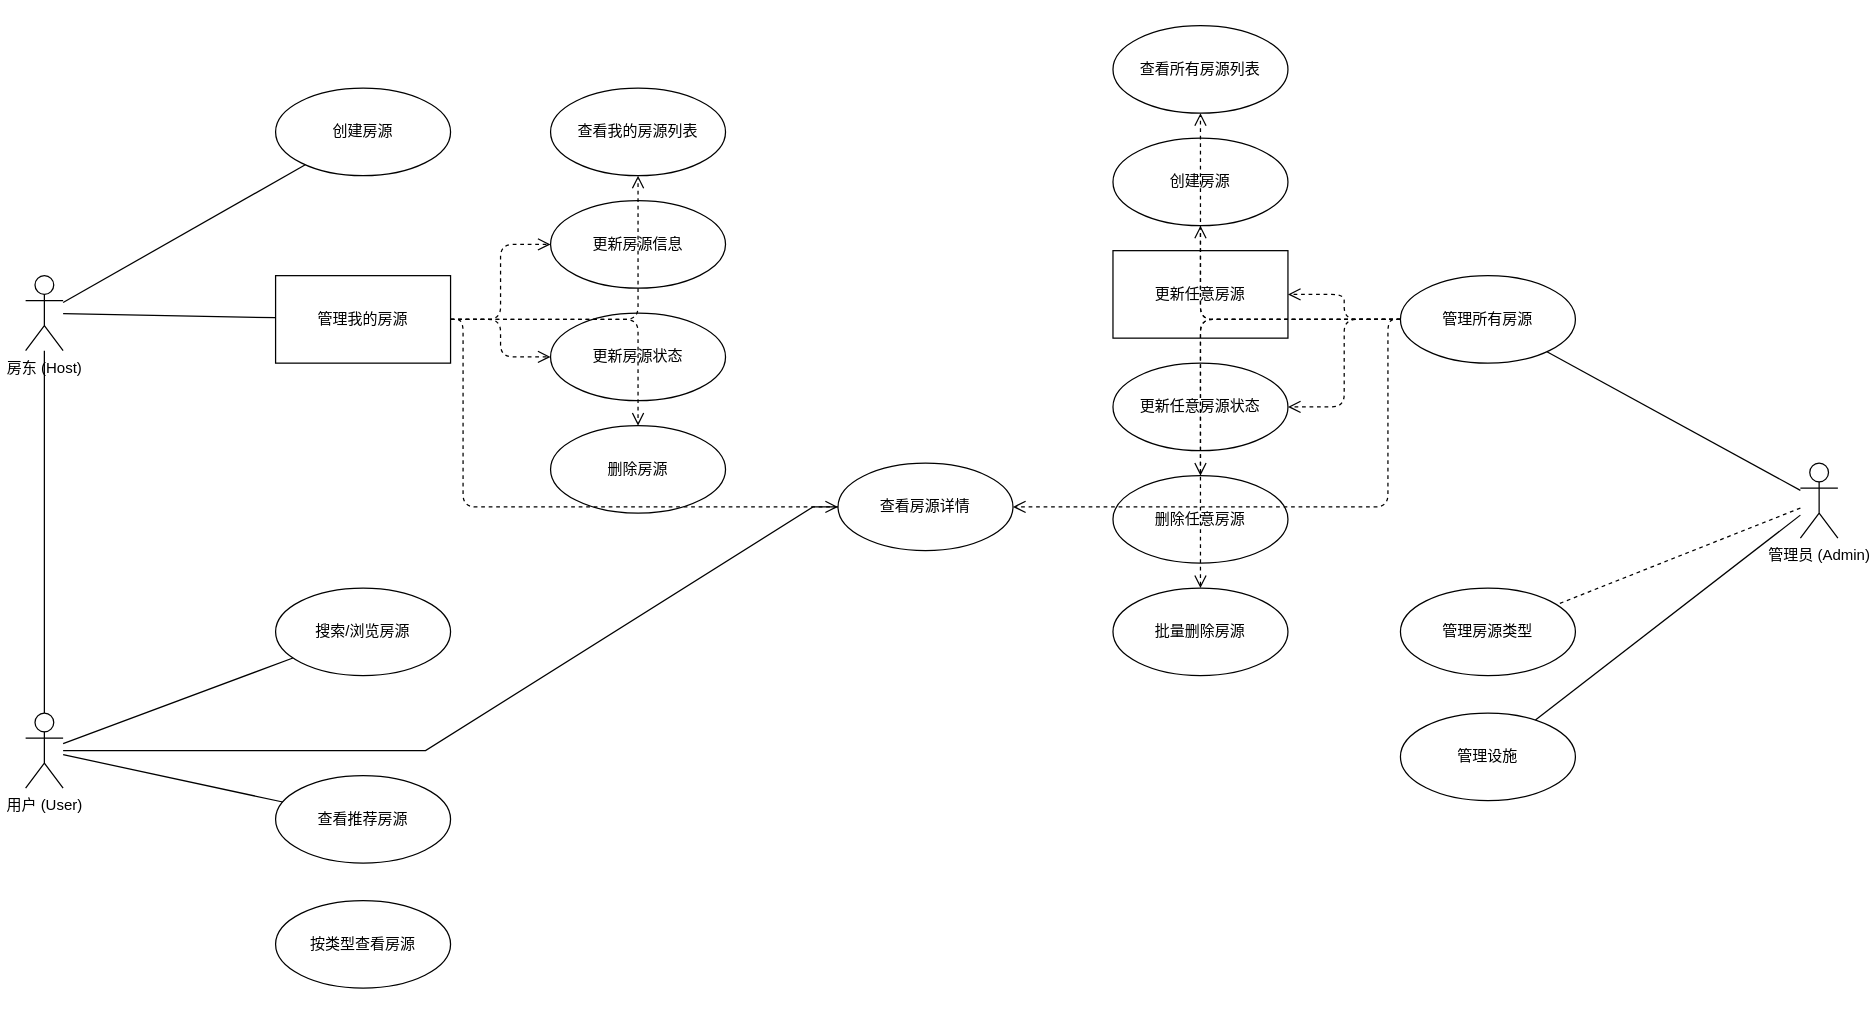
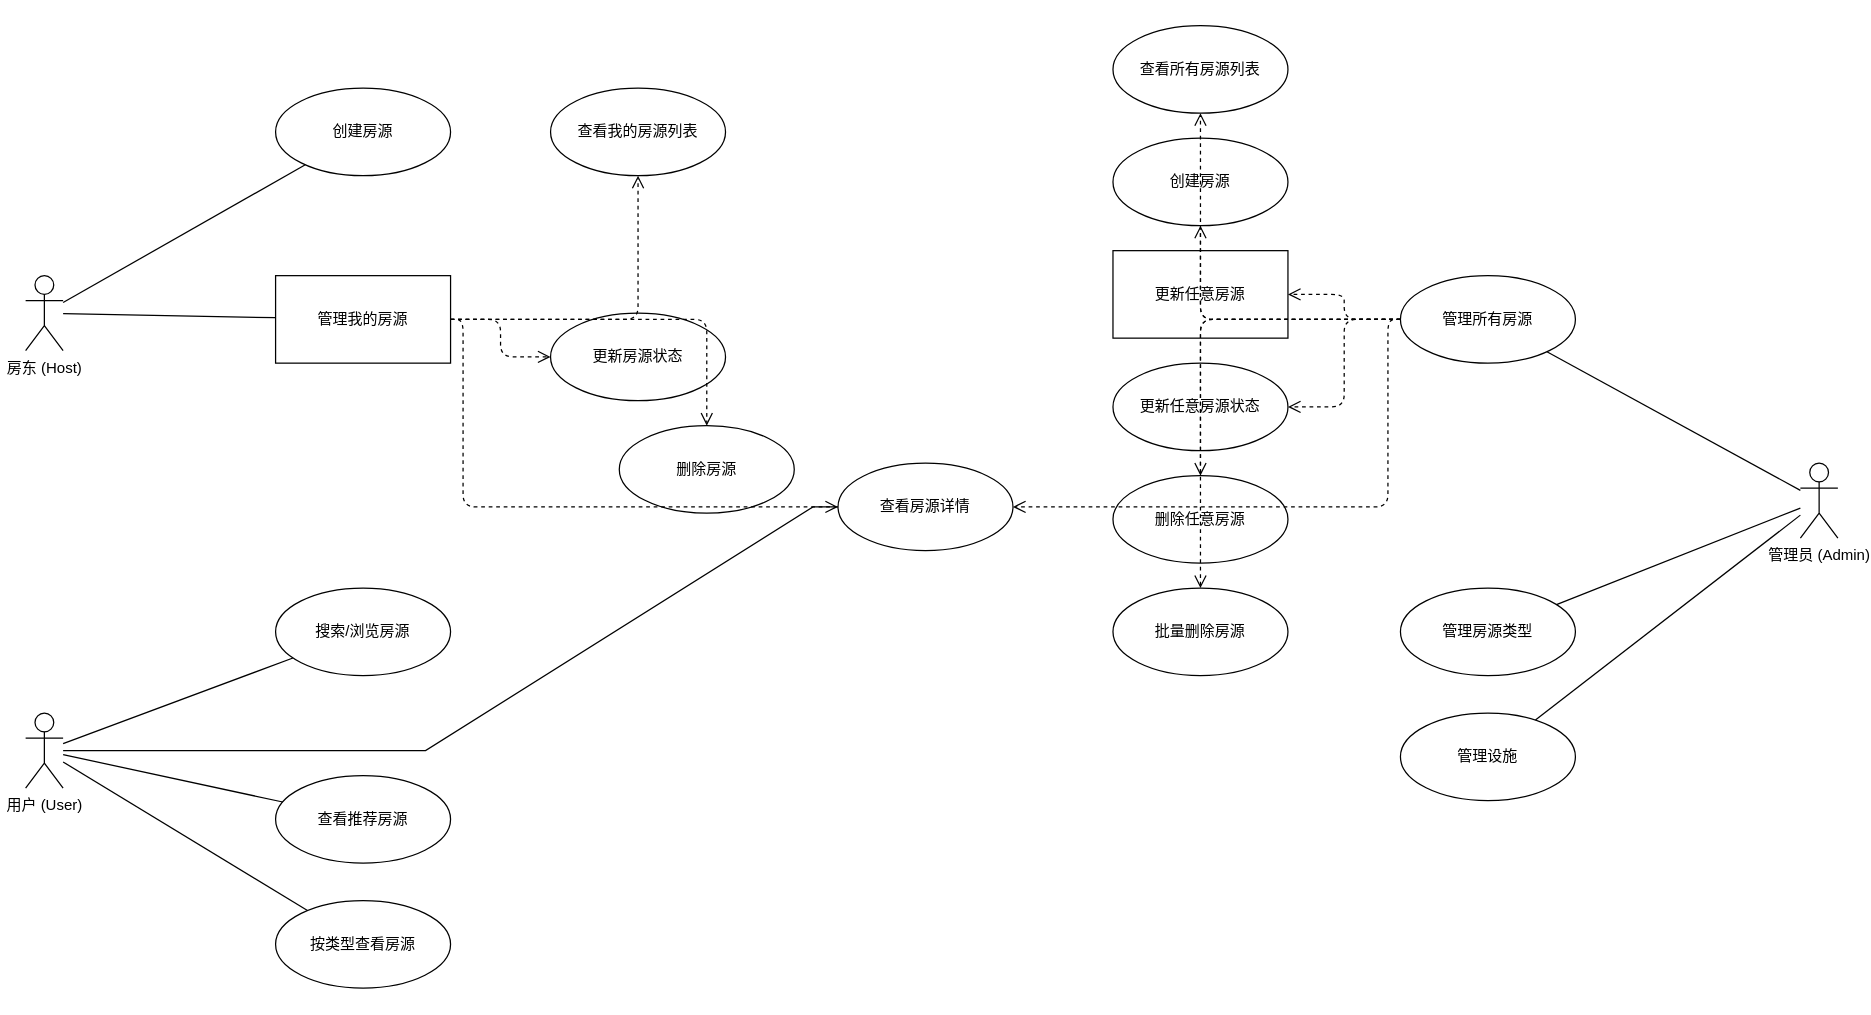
node "更新房源信息": removed
edge "管理我的房源" -> "更新房源信息": removed
node "删除房源": moved (638, 469) -> (707, 469)
edge "房东 (Host)" -- "用户 (User)": now "按类型查看房源" -- "用户 (User)"
edge "管理员 (Admin)" -- "管理房源类型": style dashed -> solid
